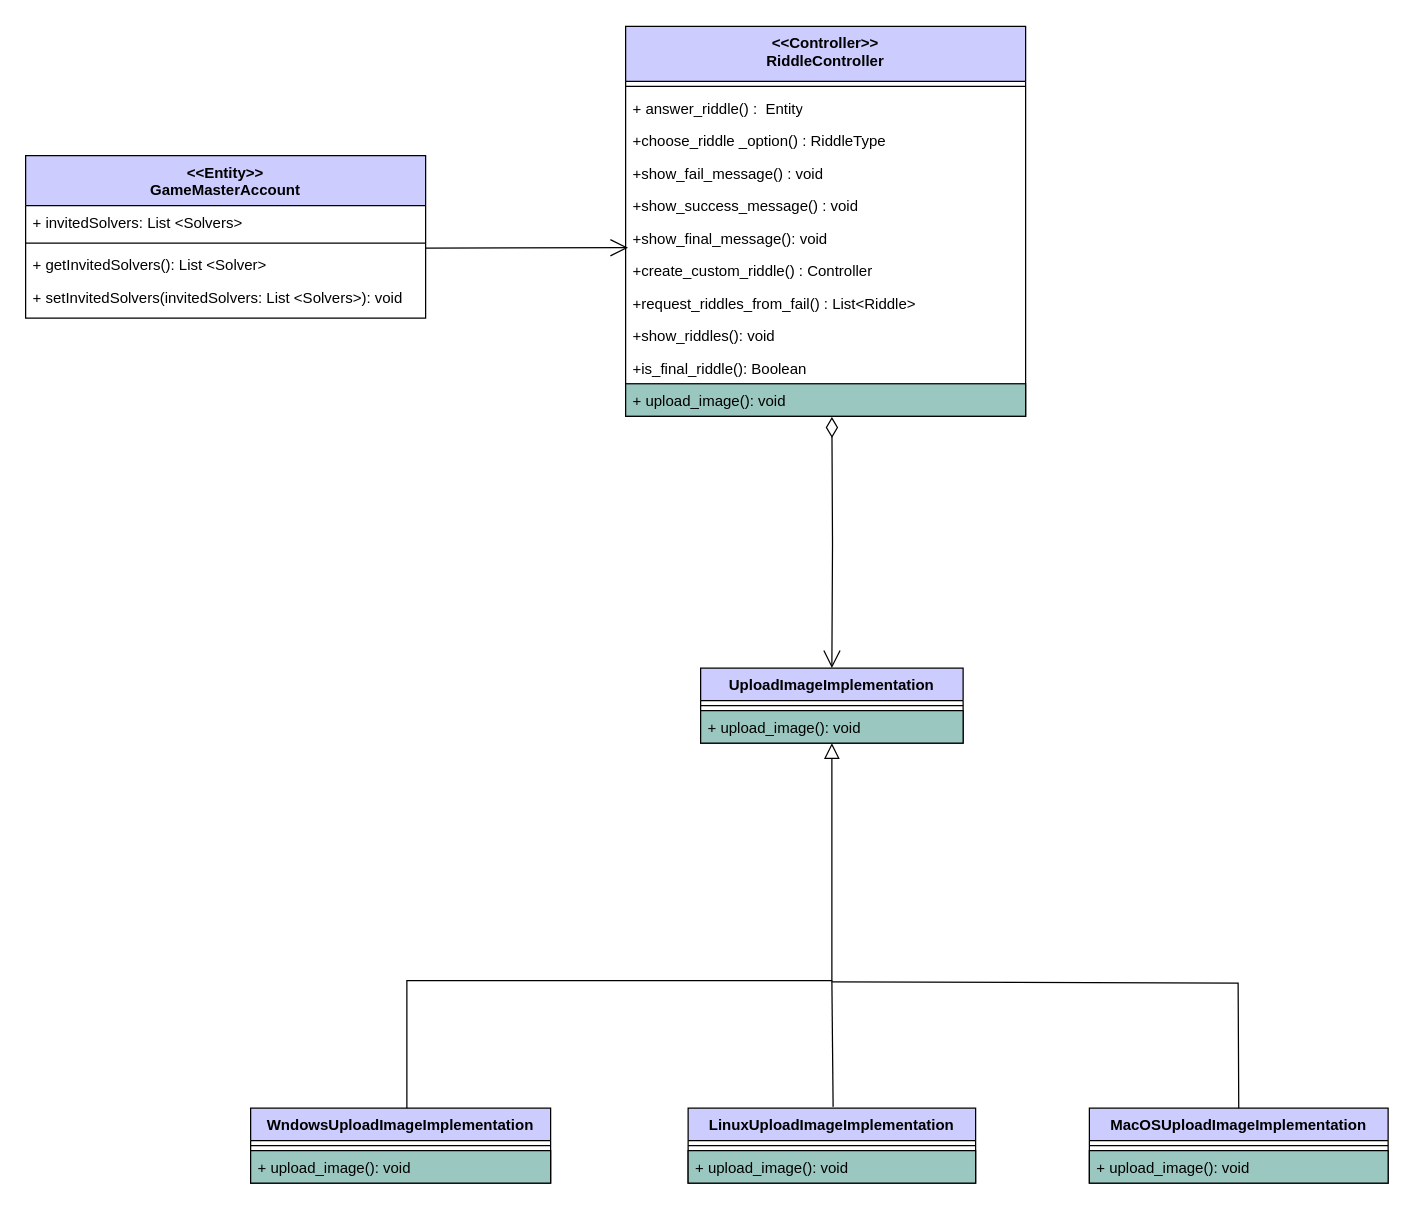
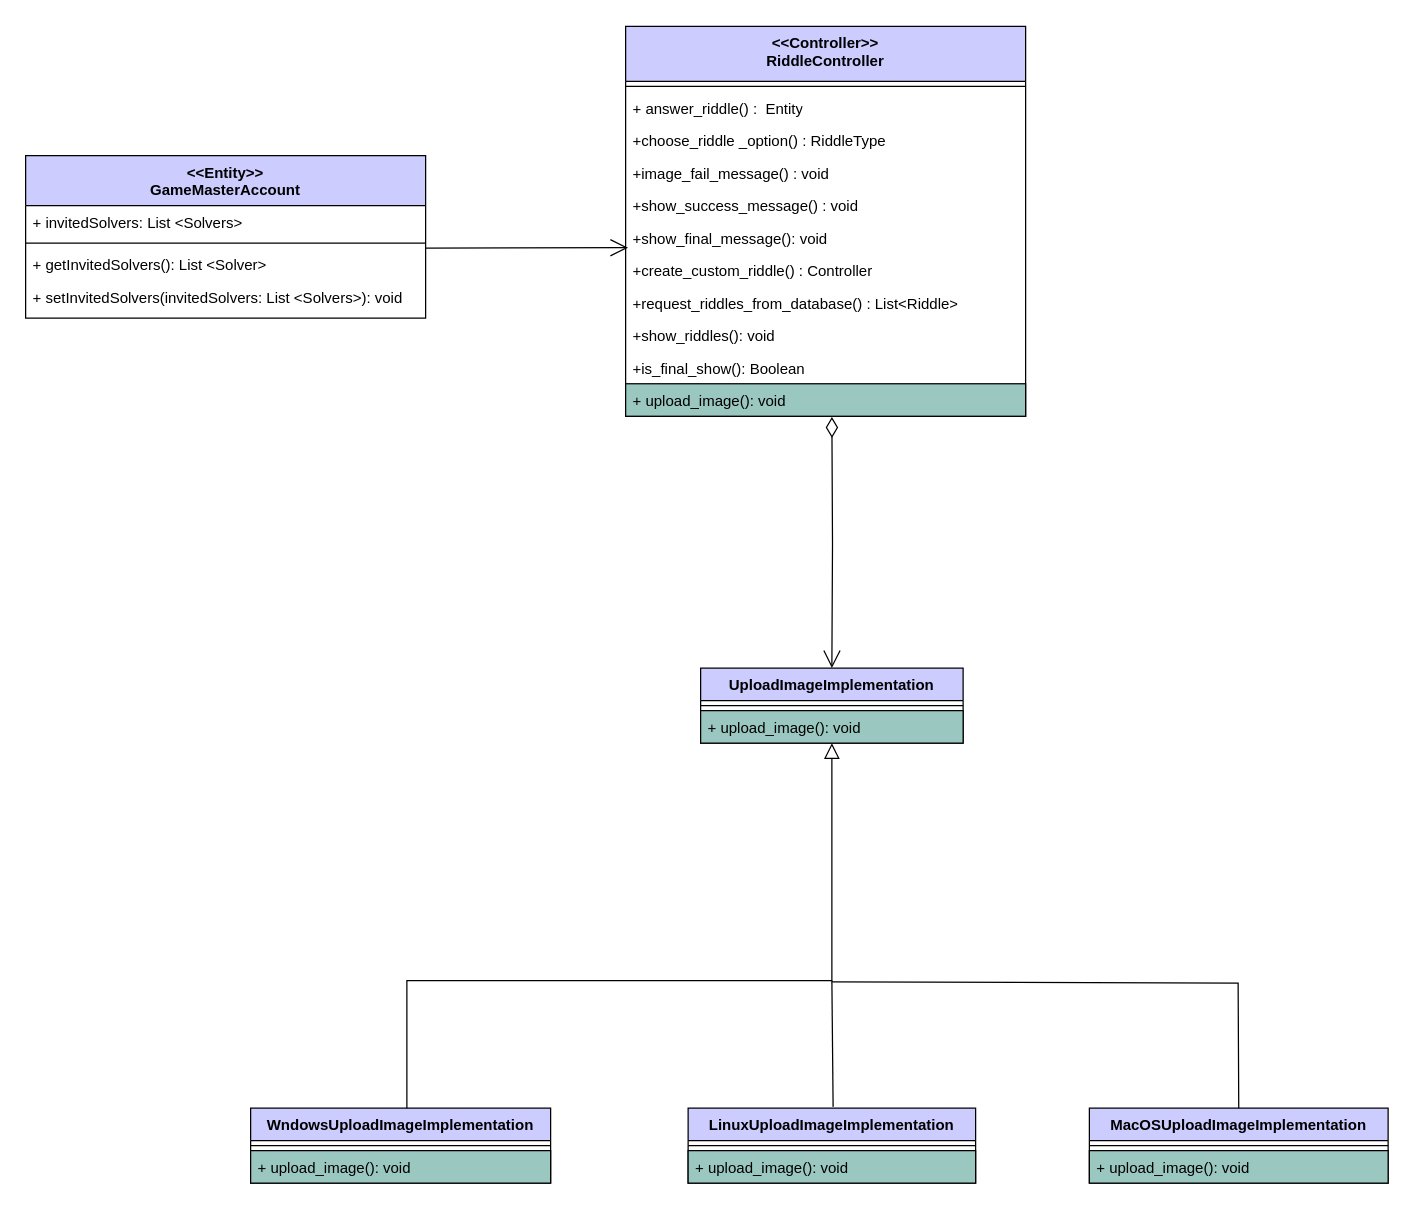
node "+show_fail_message() : void": label "+show_fail_message() : void" -> "+image_fail_message() : void"
node "+request_riddles_from_fail() : List<Riddle>": label "+request_riddles_from_fail() : List<Riddle>" -> "+request_riddles_from_database() : List<Riddle>"
node "+is_final_riddle(): Boolean": label "+is_final_riddle(): Boolean" -> "+is_final_show(): Boolean"
